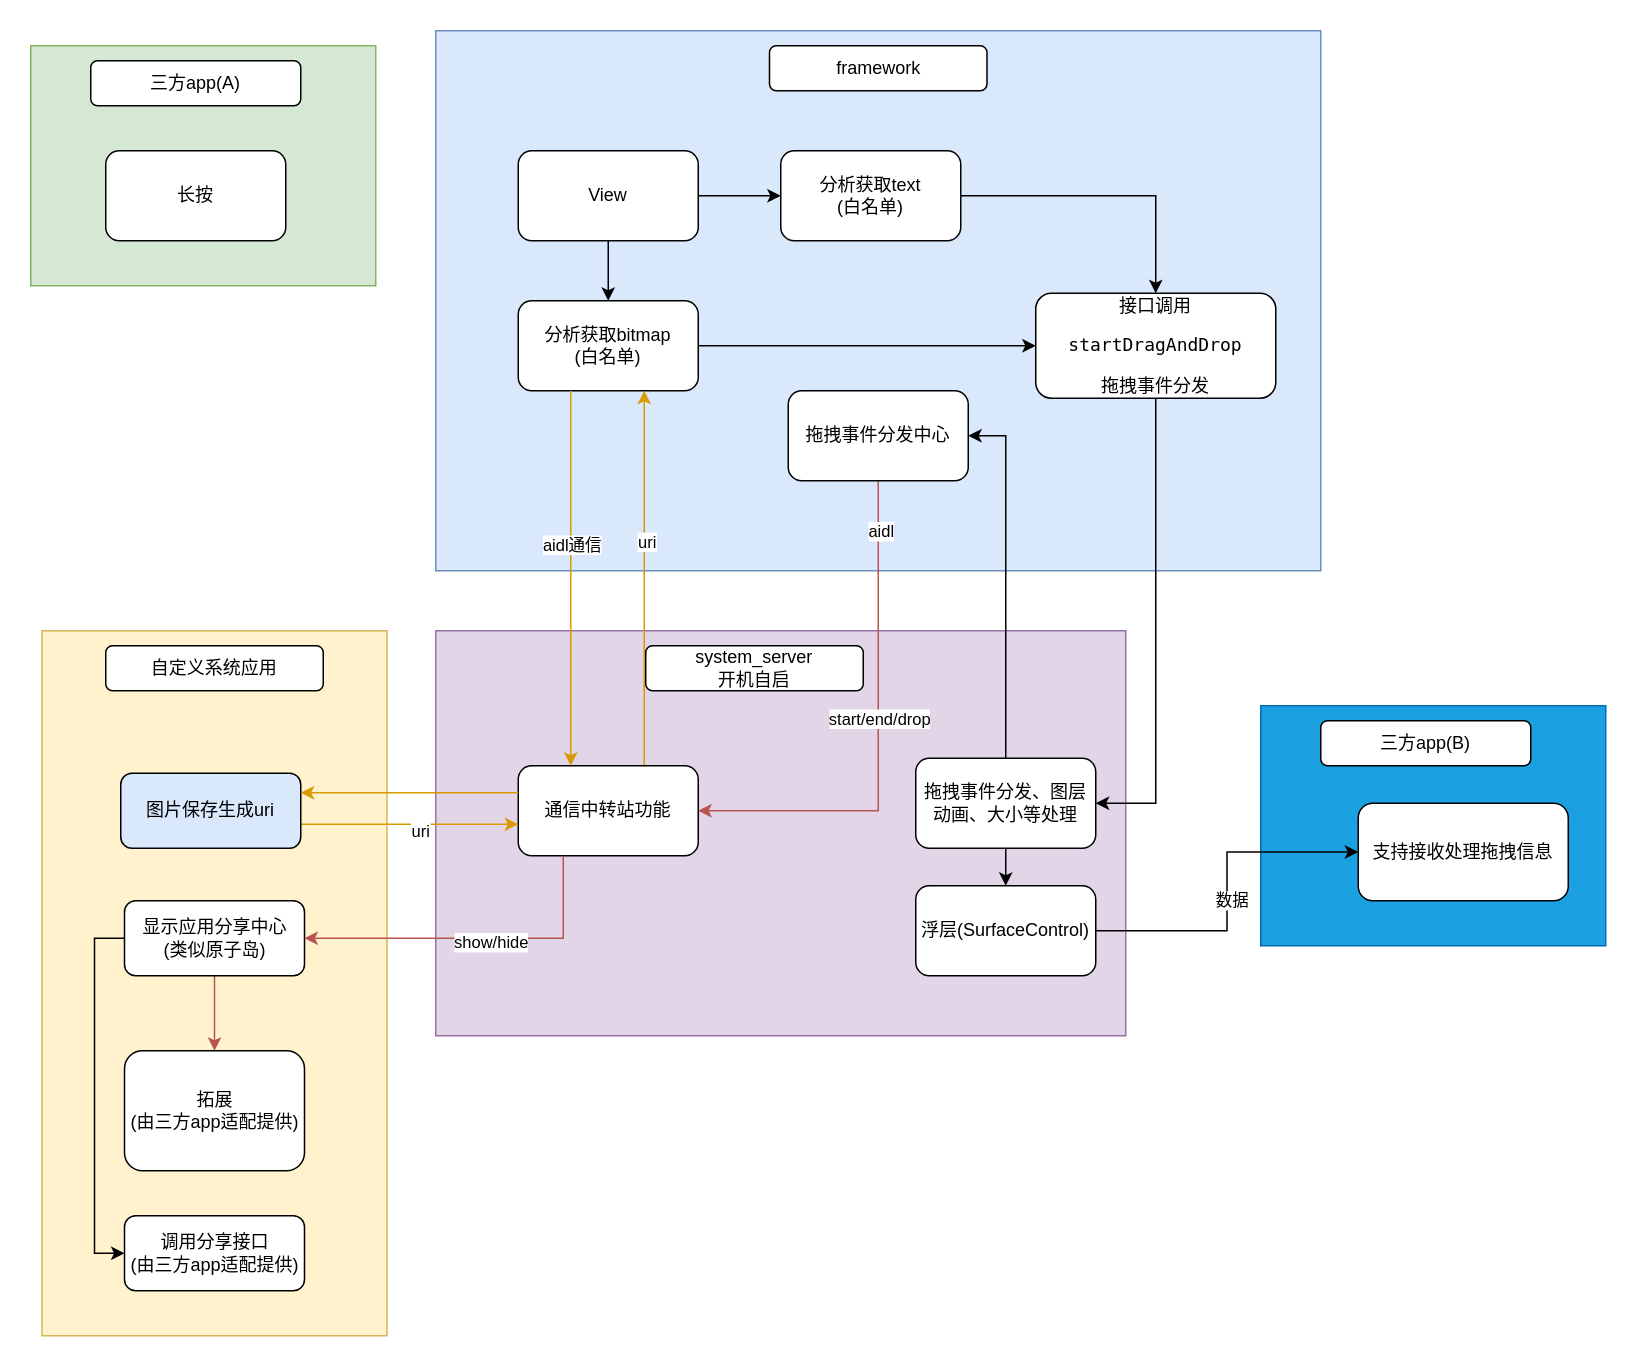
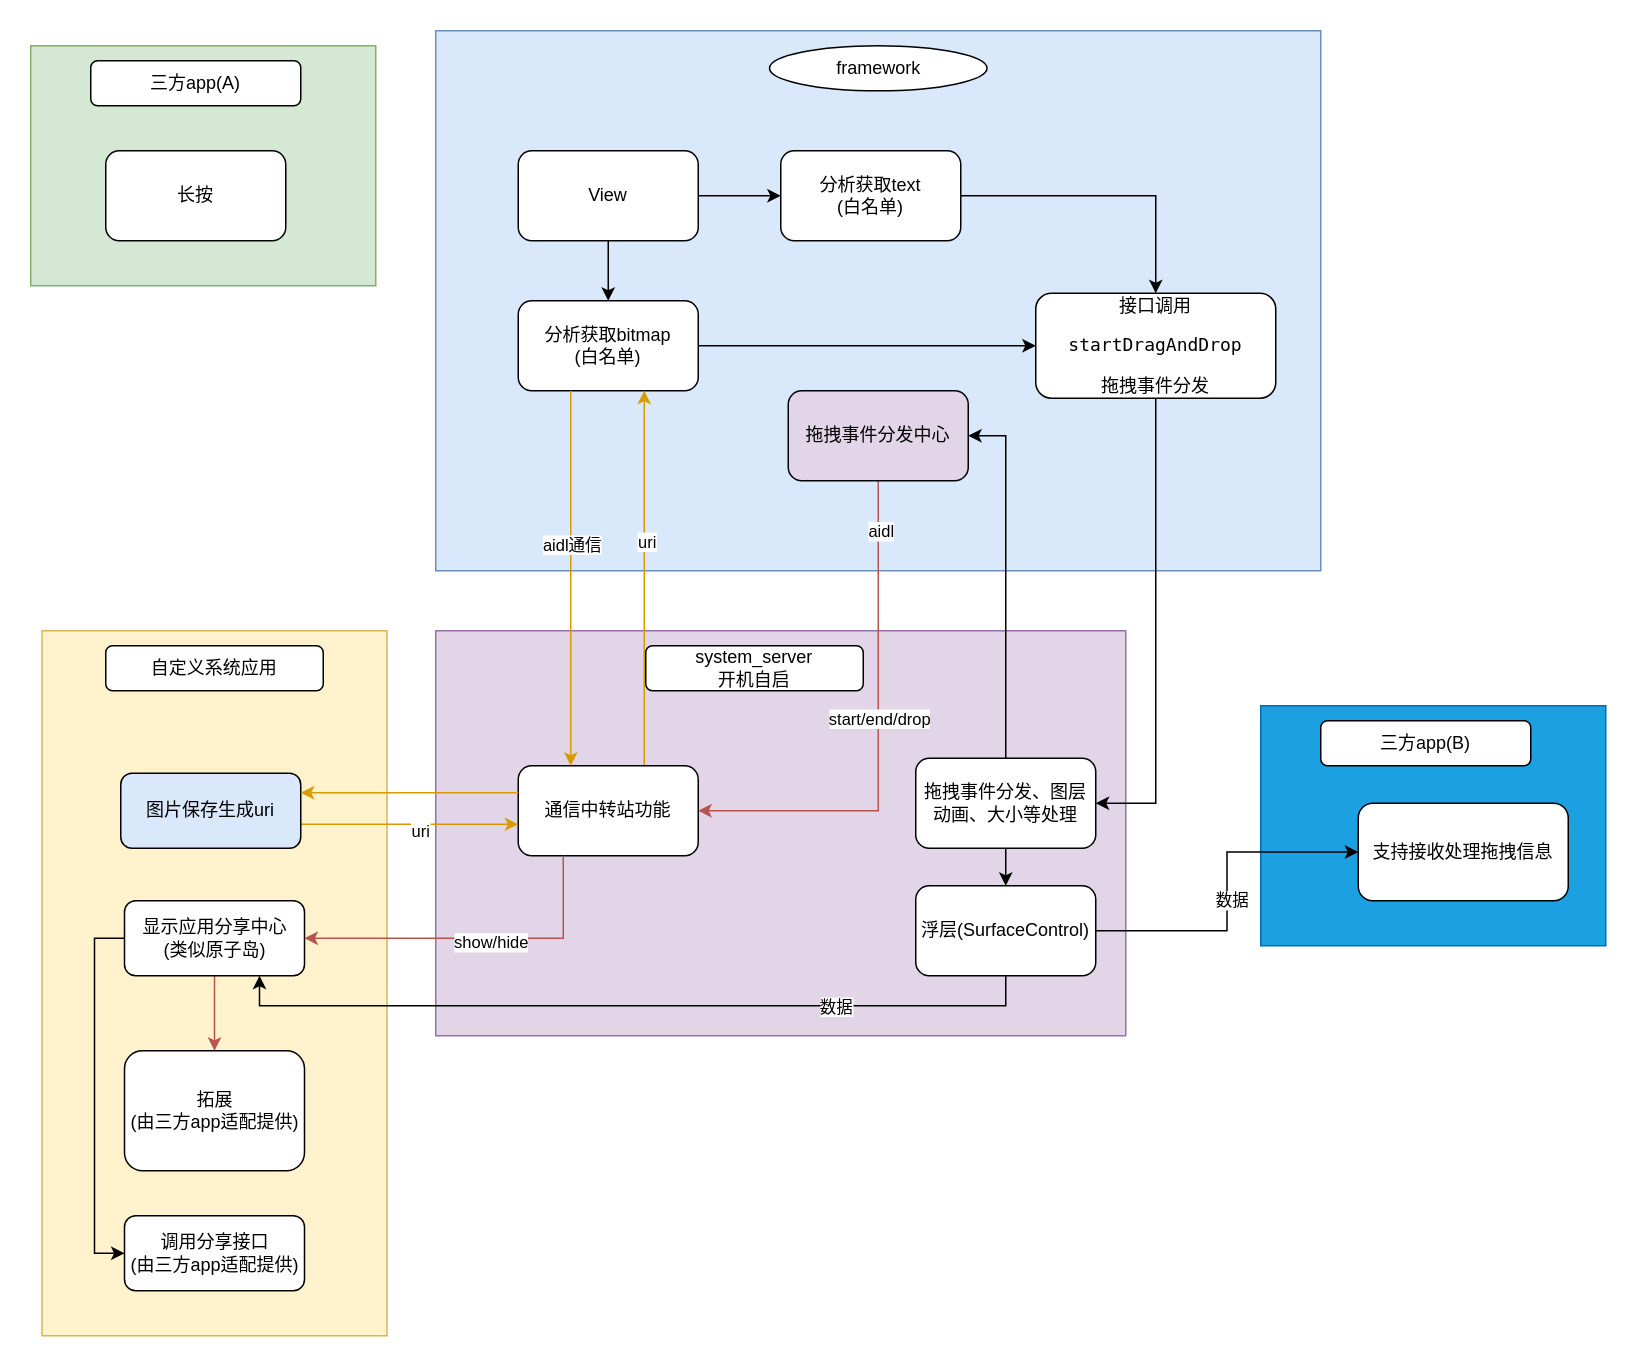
node "framework": shape rounded rectangle -> ellipse
node "拖拽事件分发中心": fillcolor #ffffff -> #e1d5e7
edge "浮层(SurfaceControl)" -> "显示应用分享中心 (类似原子岛)": added, label "数据"
